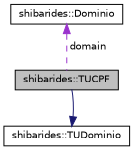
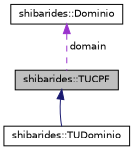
edge "shibarides::TUCPF" -> "shibarides::TUDominio": reversed
